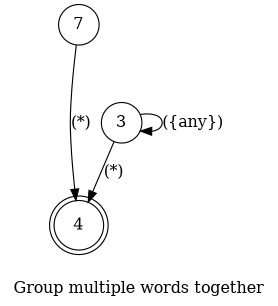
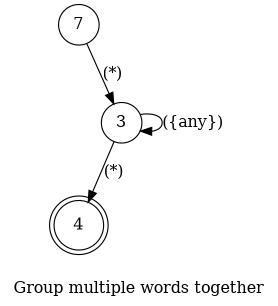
edge "7" -> "4": now "7" -> "3"
